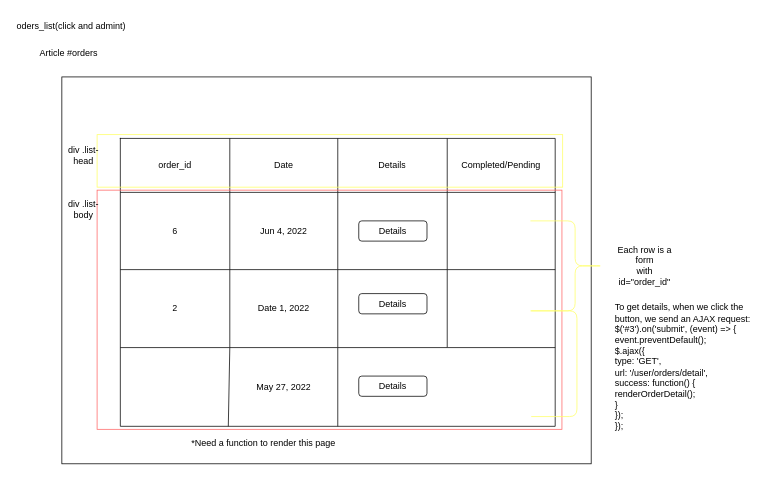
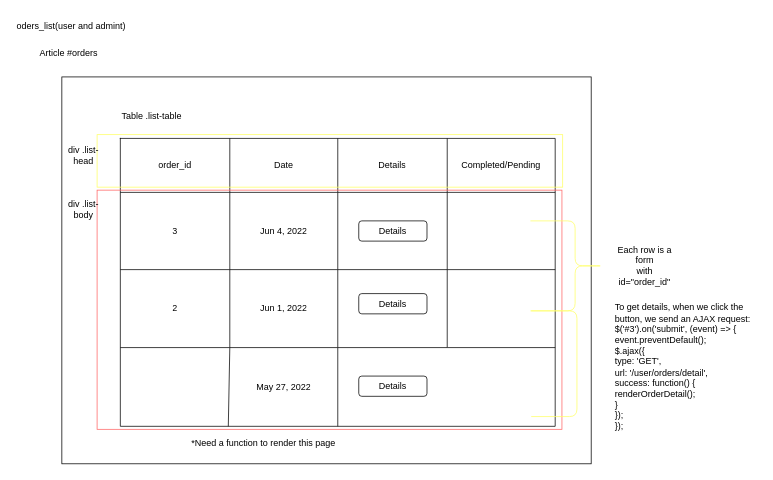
node "oders_list(click and admint)": label "oders_list(click and admint)" -> "oders_list(user and admint)"
node "Table .list-table": added
node "6": label "6" -> "3"
node "Date 1, 2022": label "Date 1, 2022" -> "Jun 1, 2022"
